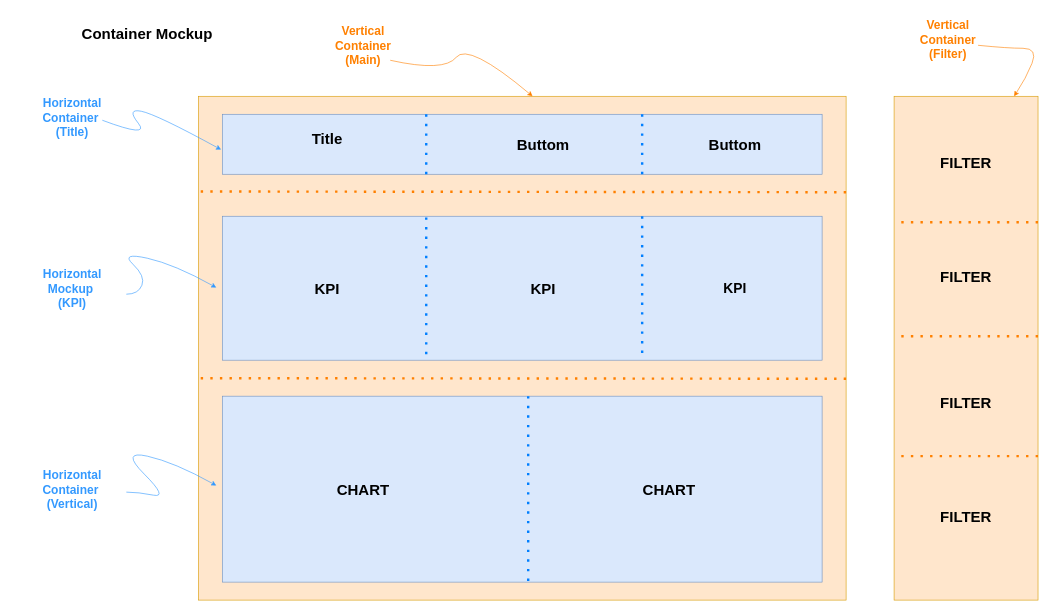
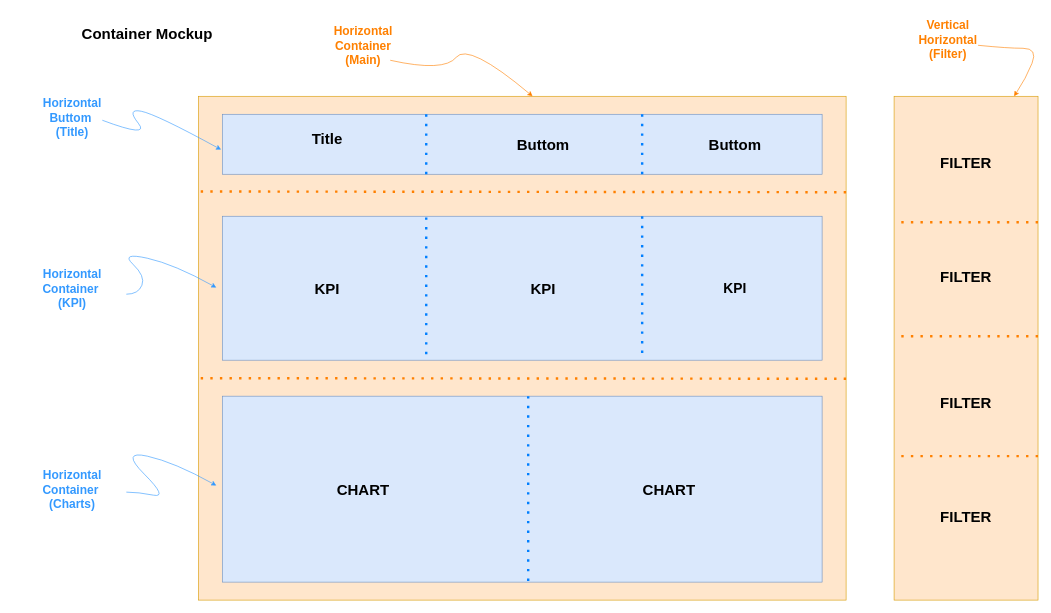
node "Vertical Container (Filter)": label "Vertical Container (Filter)" -> "Vertical Horizontal (Filter)"
node "Vertical Container (Main)": label "Vertical Container (Main)" -> "Horizontal Container (Main)"
node "Horizontal Container (Title)": label "Horizontal Container (Title)" -> "Horizontal Buttom (Title)"
node "Horizontal Mockup (KPI)": label "Horizontal Mockup (KPI)" -> "Horizontal Container (KPI)"
node "Horizontal Container (Vertical)": label "Horizontal Container (Vertical)" -> "Horizontal Container (Charts)"
